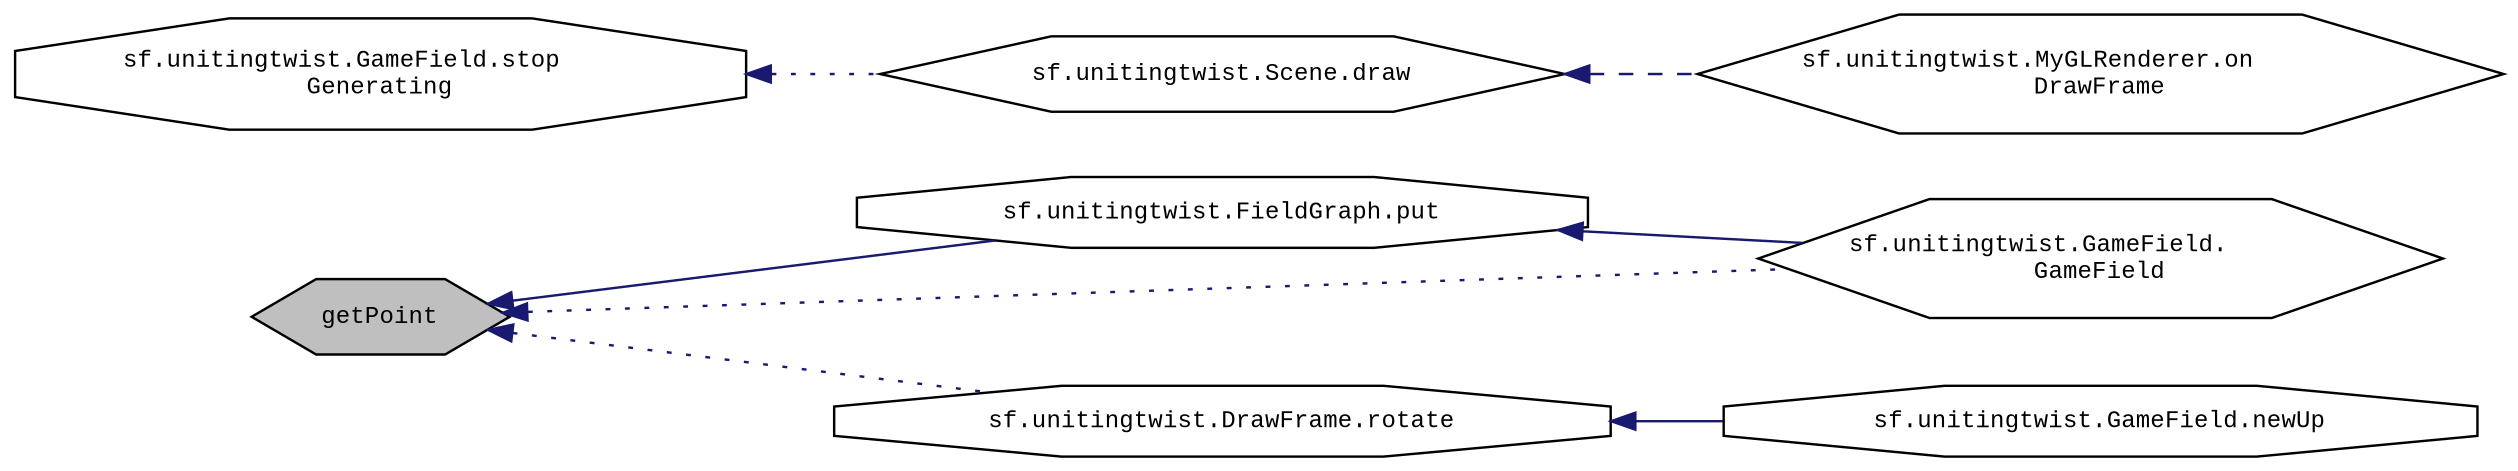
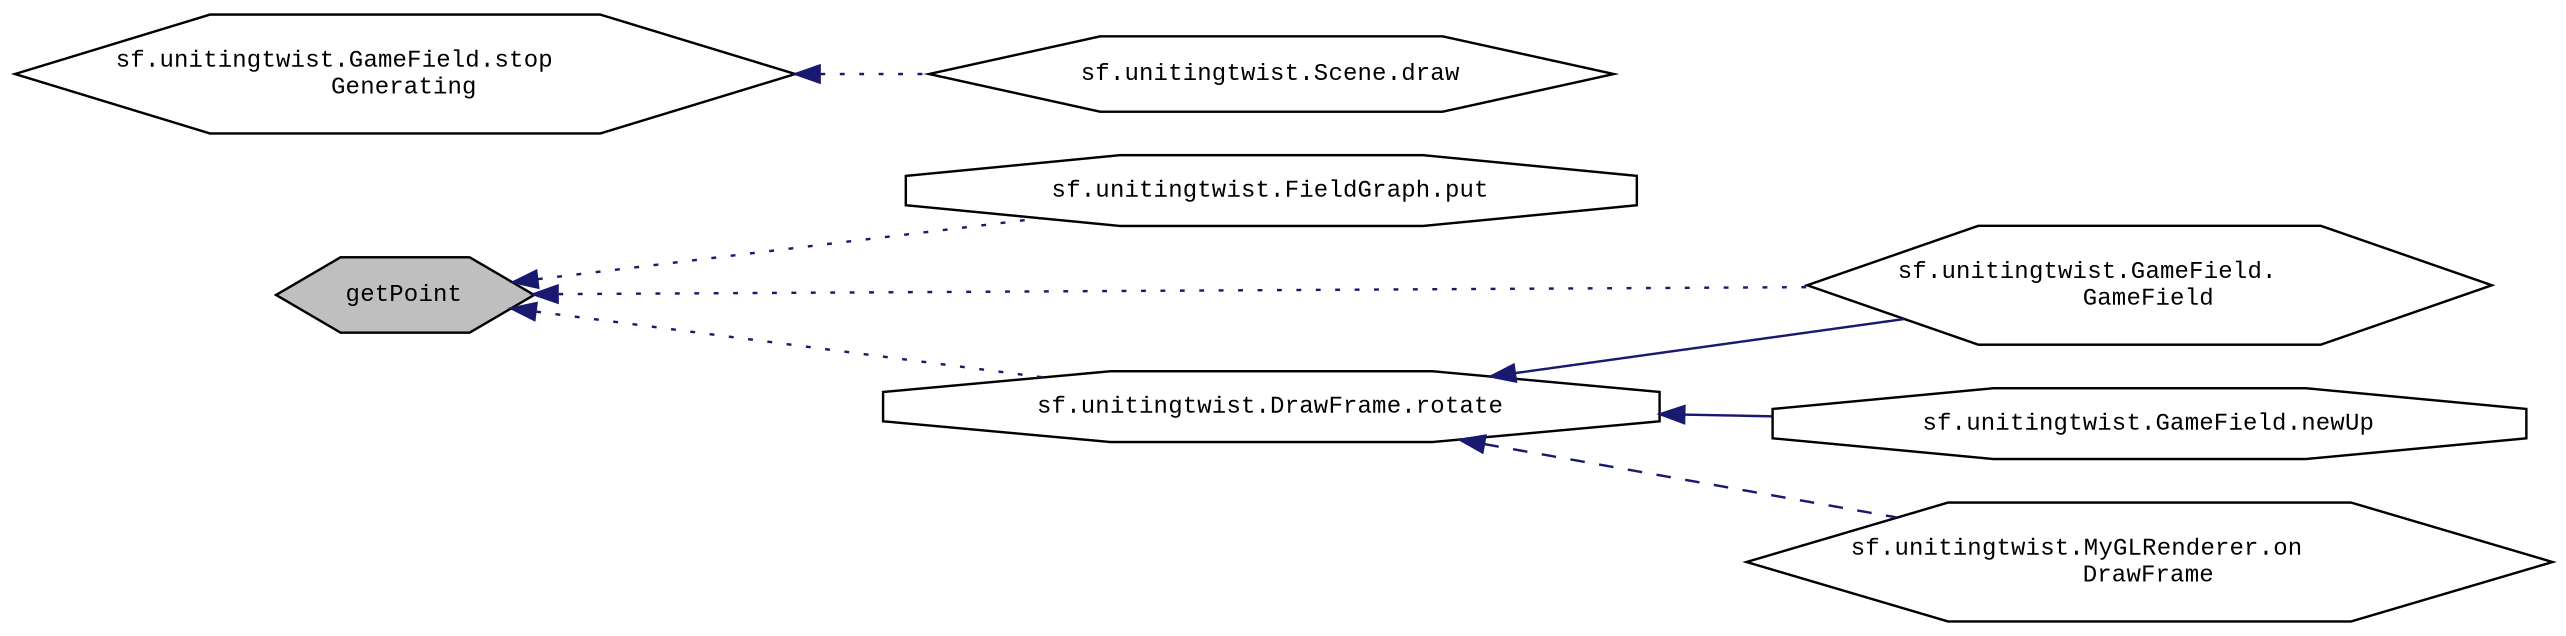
node "sf.unitingtwist.GameField.stop Generating": shape octagon -> hexagon
edge "sf.unitingtwist.MyGLRenderer.on DrawFrame" -> "sf.unitingtwist.Scene.draw": now "sf.unitingtwist.MyGLRenderer.on DrawFrame" -> "sf.unitingtwist.DrawFrame.rotate"
edge "sf.unitingtwist.GameField. GameField" -> "sf.unitingtwist.FieldGraph.put": now "sf.unitingtwist.GameField. GameField" -> "sf.unitingtwist.DrawFrame.rotate"
edge "sf.unitingtwist.FieldGraph.put" -> "getPoint": style solid -> dotted
